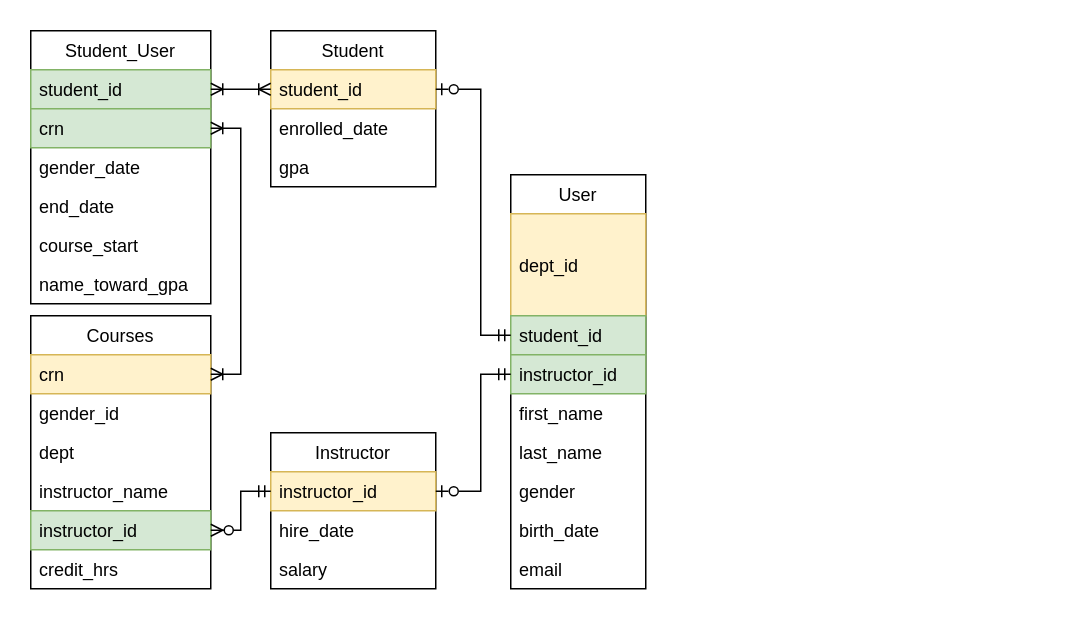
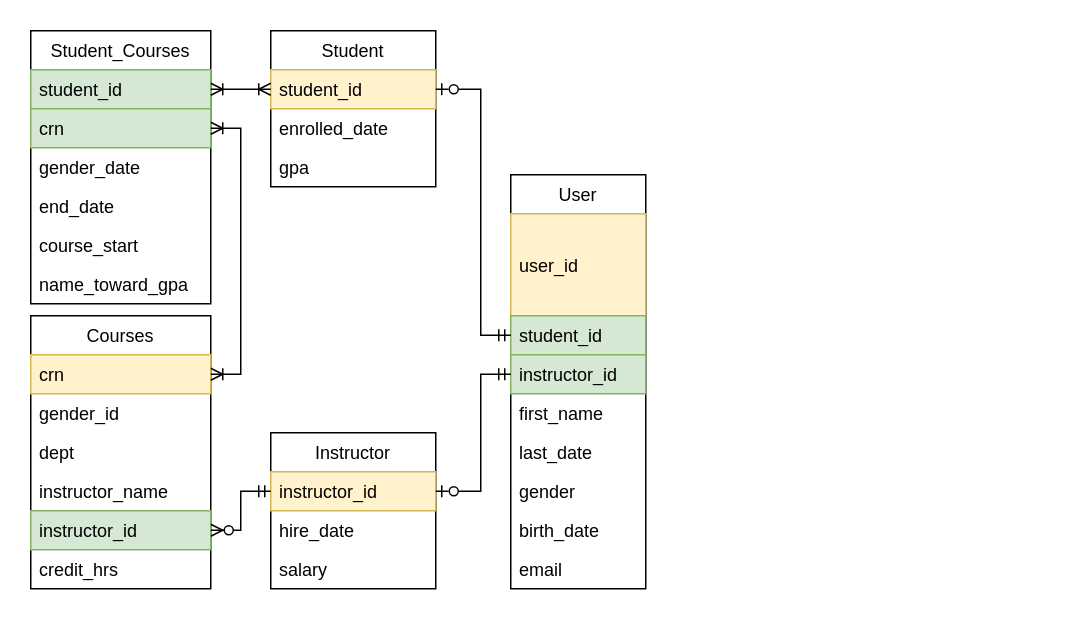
node "Student_User": label "Student_User" -> "Student_Courses"
node "dept_id": label "dept_id" -> "user_id"
node "last_name": label "last_name" -> "last_date"
